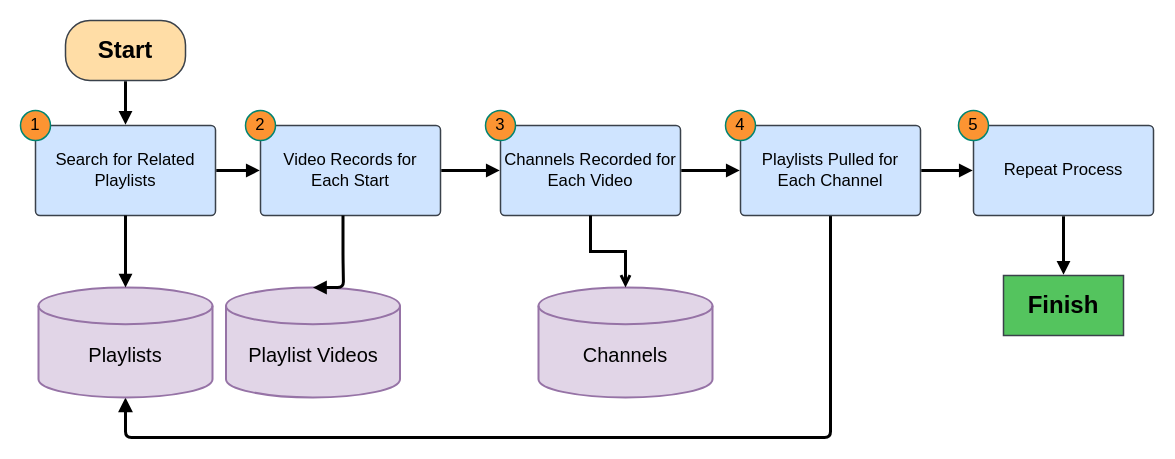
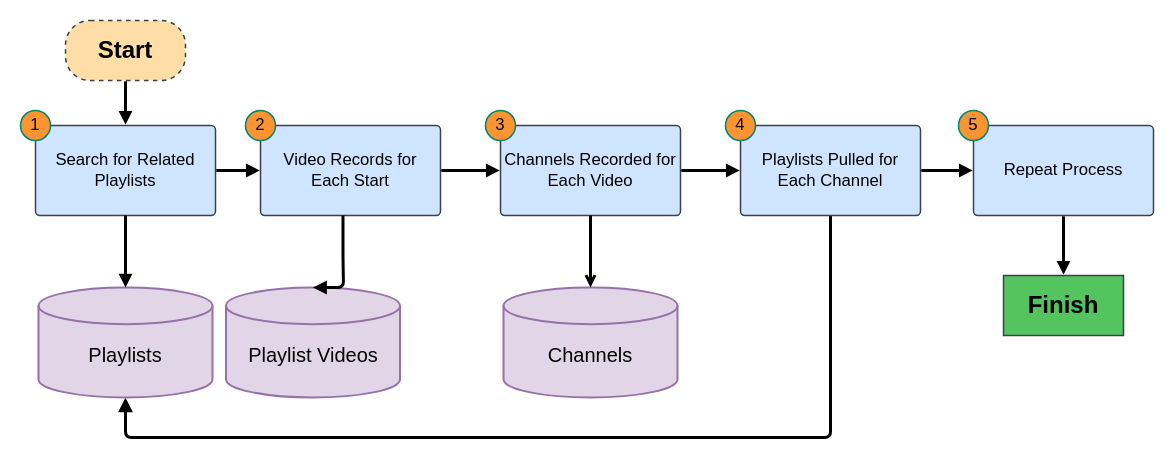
node "Start": style solid -> dashed
node "Channels": moved (626, 343) -> (591, 343)
